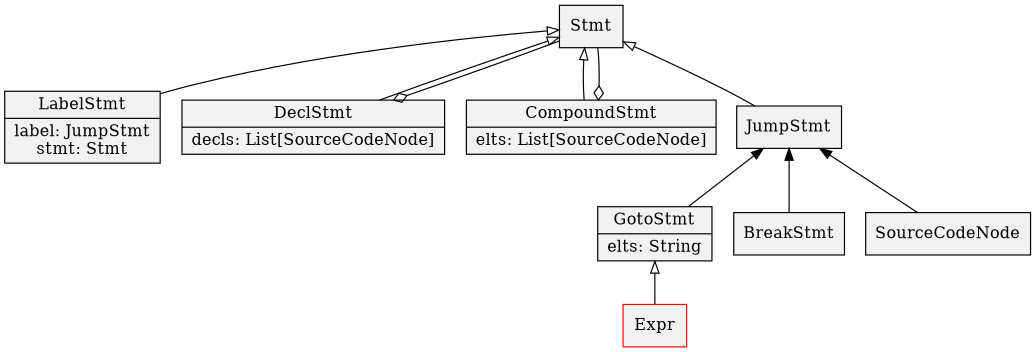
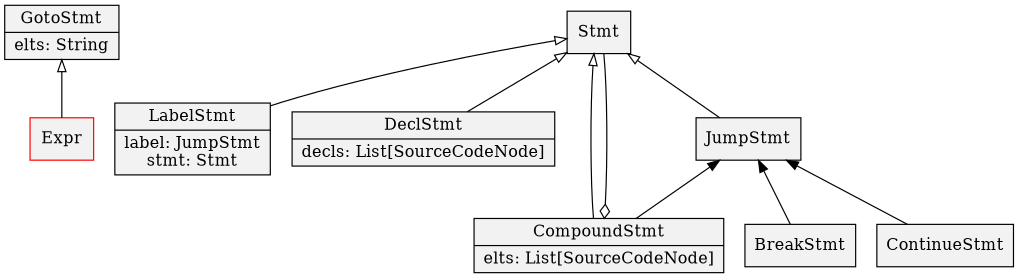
edge "Stmt" -> "DeclStmt": removed
edge "GotoStmt" -> "JumpStmt": now "CompoundStmt" -> "JumpStmt"
node "SourceCodeNode": label "SourceCodeNode" -> "ContinueStmt"
